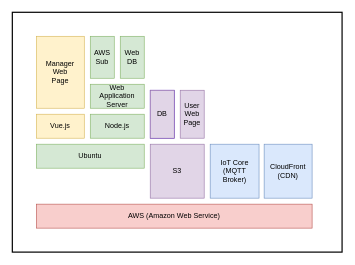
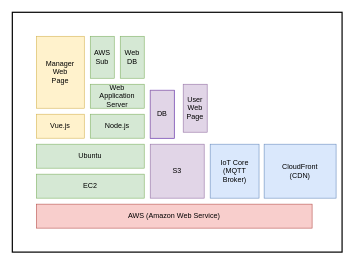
node "UserWebPage": moved (192, 114) -> (195, 108)
node "CloudFront(CDN)": size 48x54 -> 72x54
node "EC2": added
